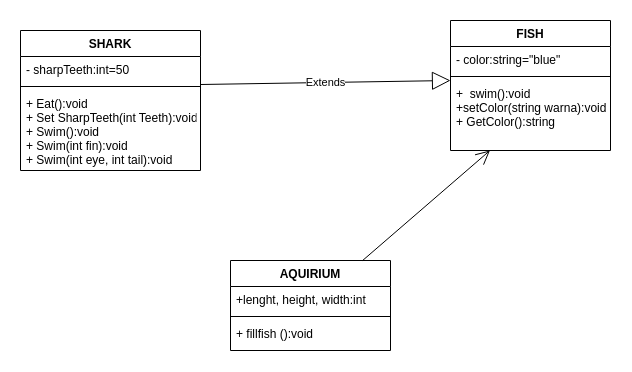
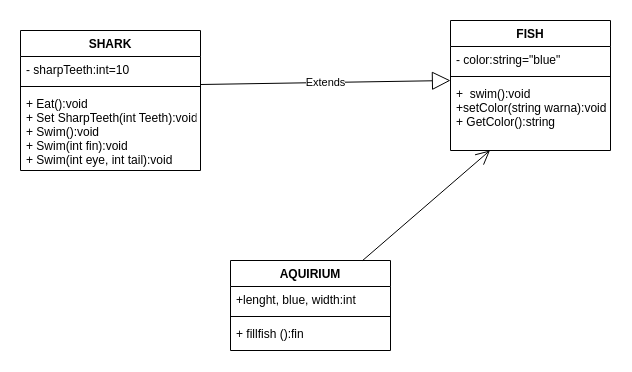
node "- sharpTeeth:int=50": label "- sharpTeeth:int=50" -> "- sharpTeeth:int=10"
node "+lenght, height, width:int": label "+lenght, height, width:int" -> "+lenght, blue, width:int"
node "+ fillfish ():void": label "+ fillfish ():void" -> "+ fillfish ():fin"
